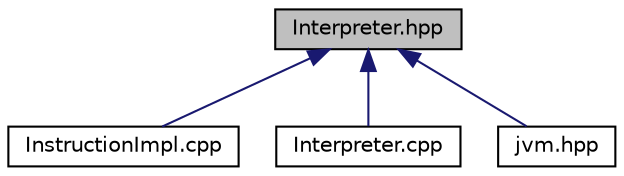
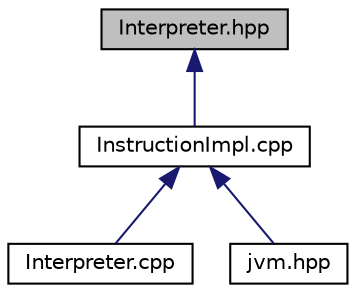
edge "jvm.hpp" -> "Interpreter.hpp": now "jvm.hpp" -> "InstructionImpl.cpp"
edge "Interpreter.cpp" -> "Interpreter.hpp": now "Interpreter.cpp" -> "InstructionImpl.cpp"
